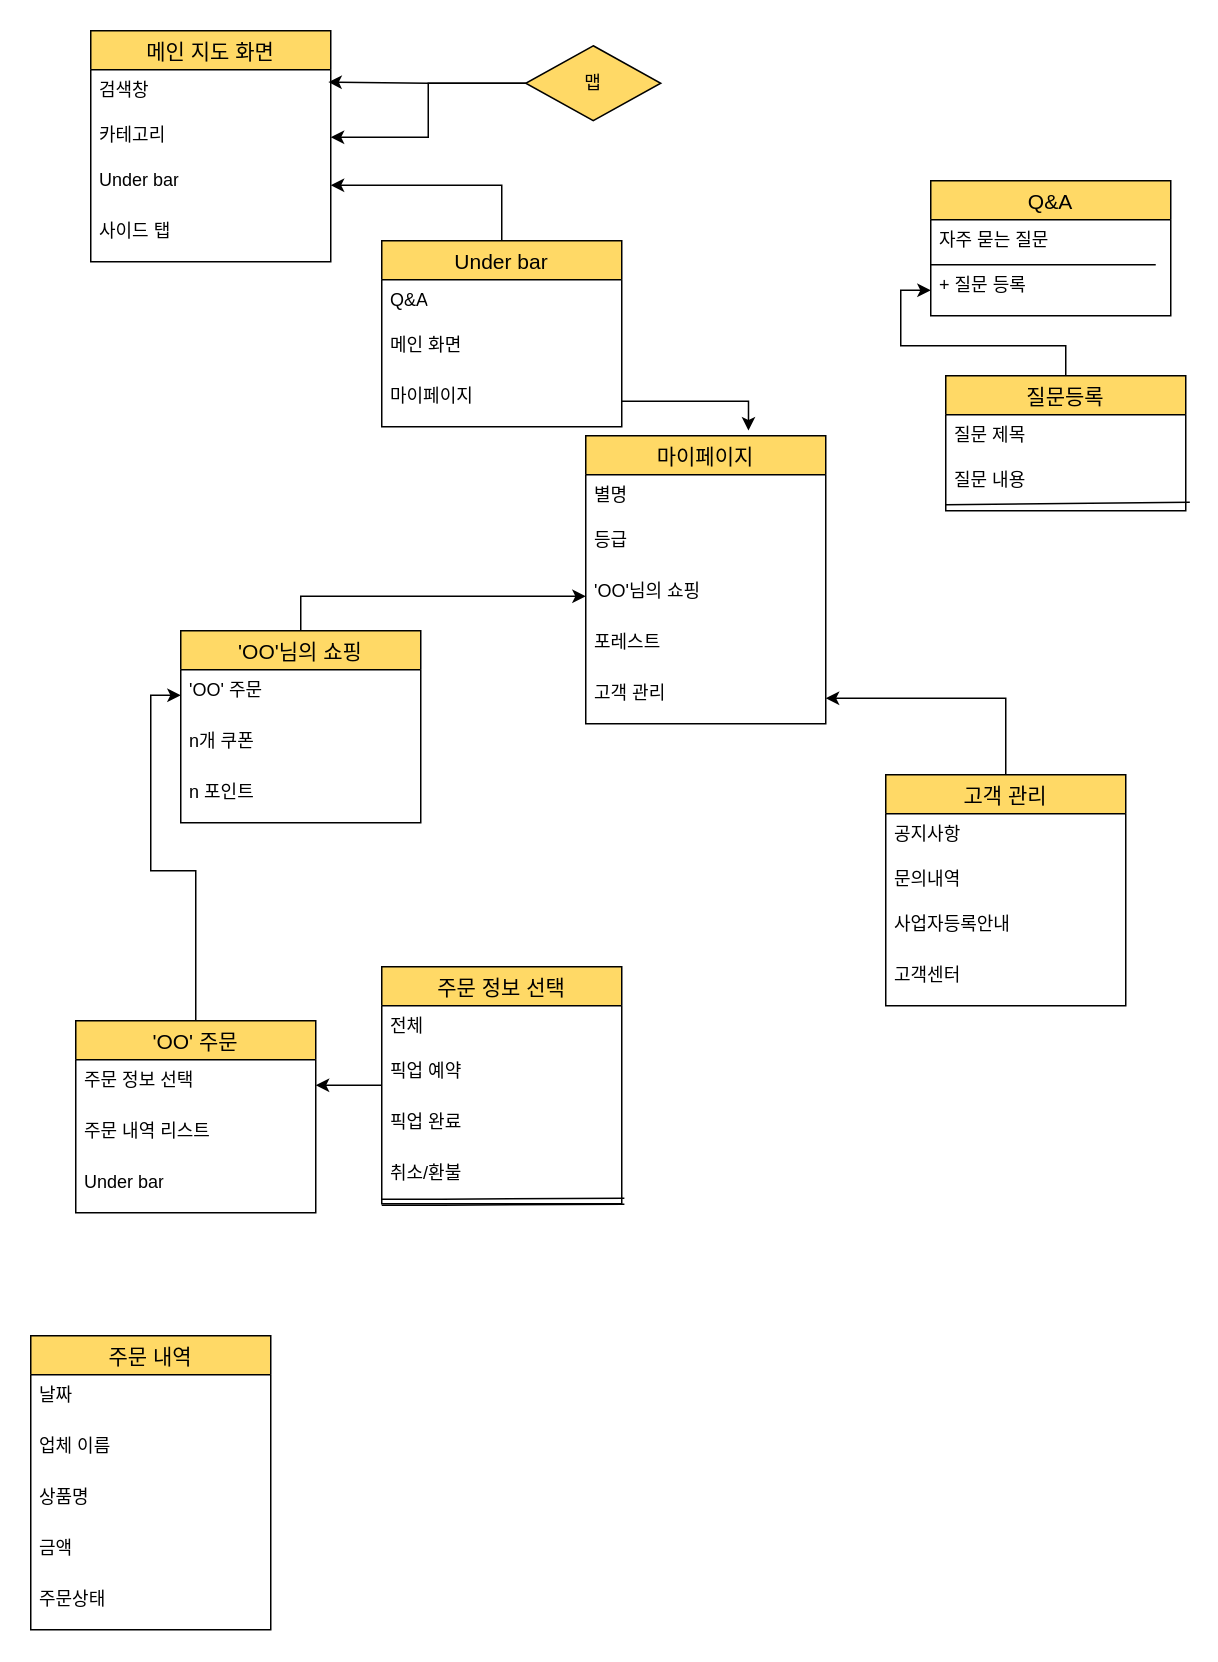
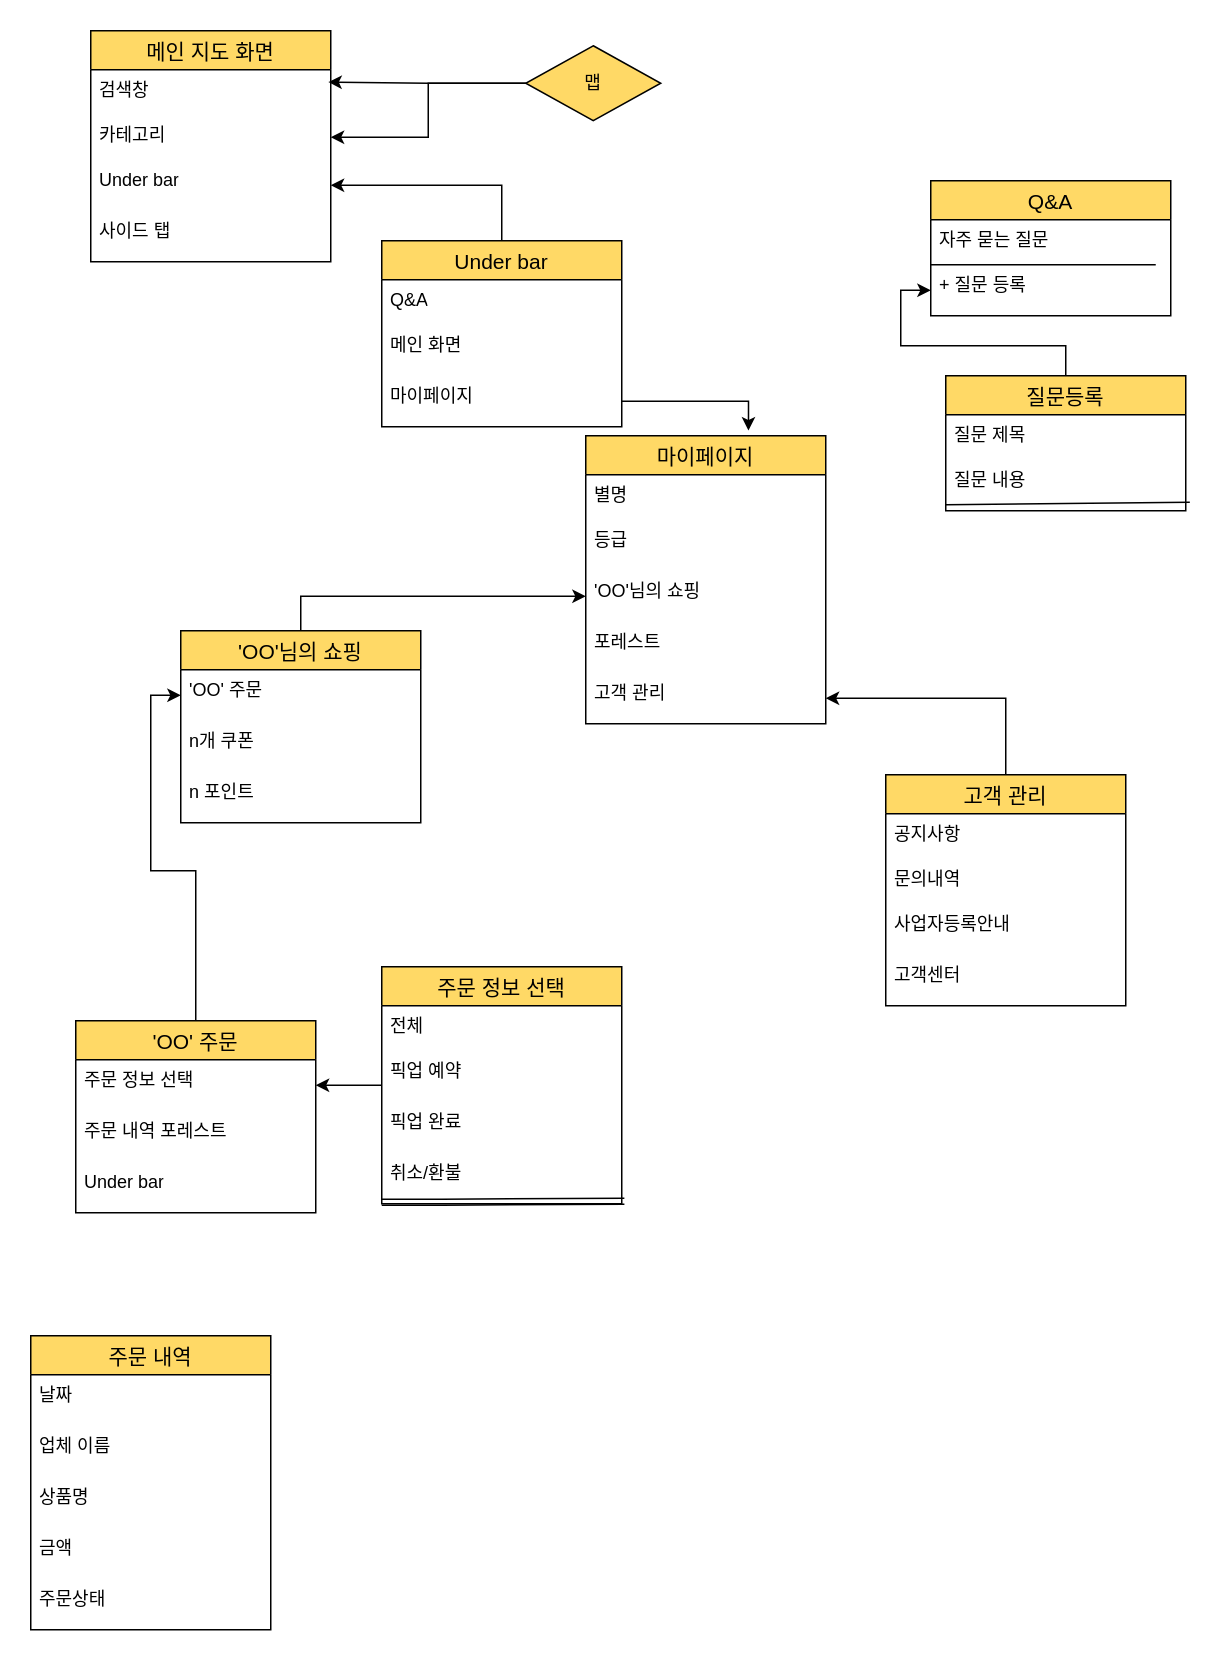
node "주문 내역 리스트": label "주문 내역 리스트" -> "주문 내역 포레스트"
